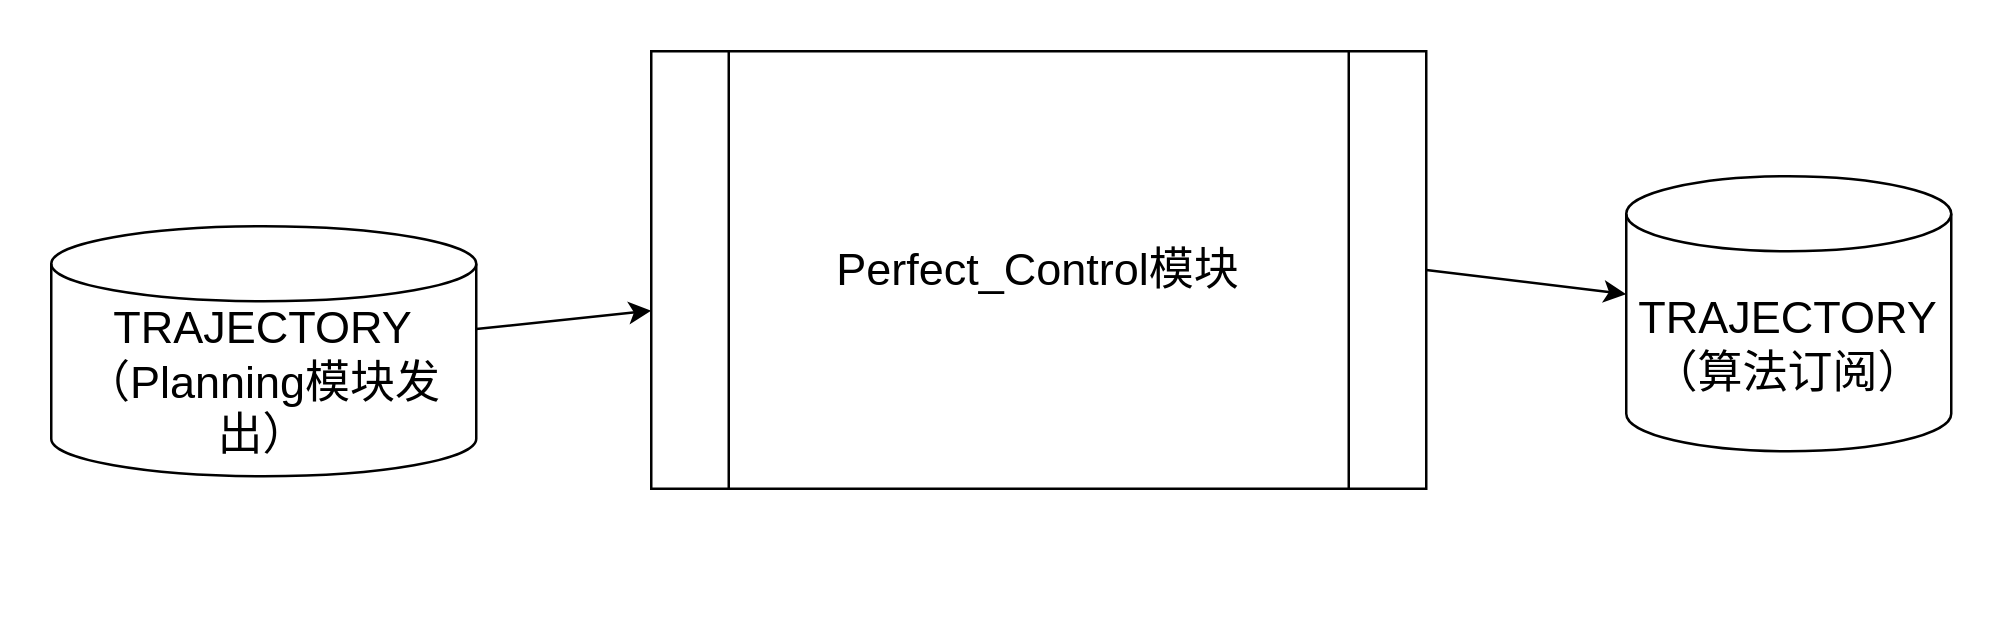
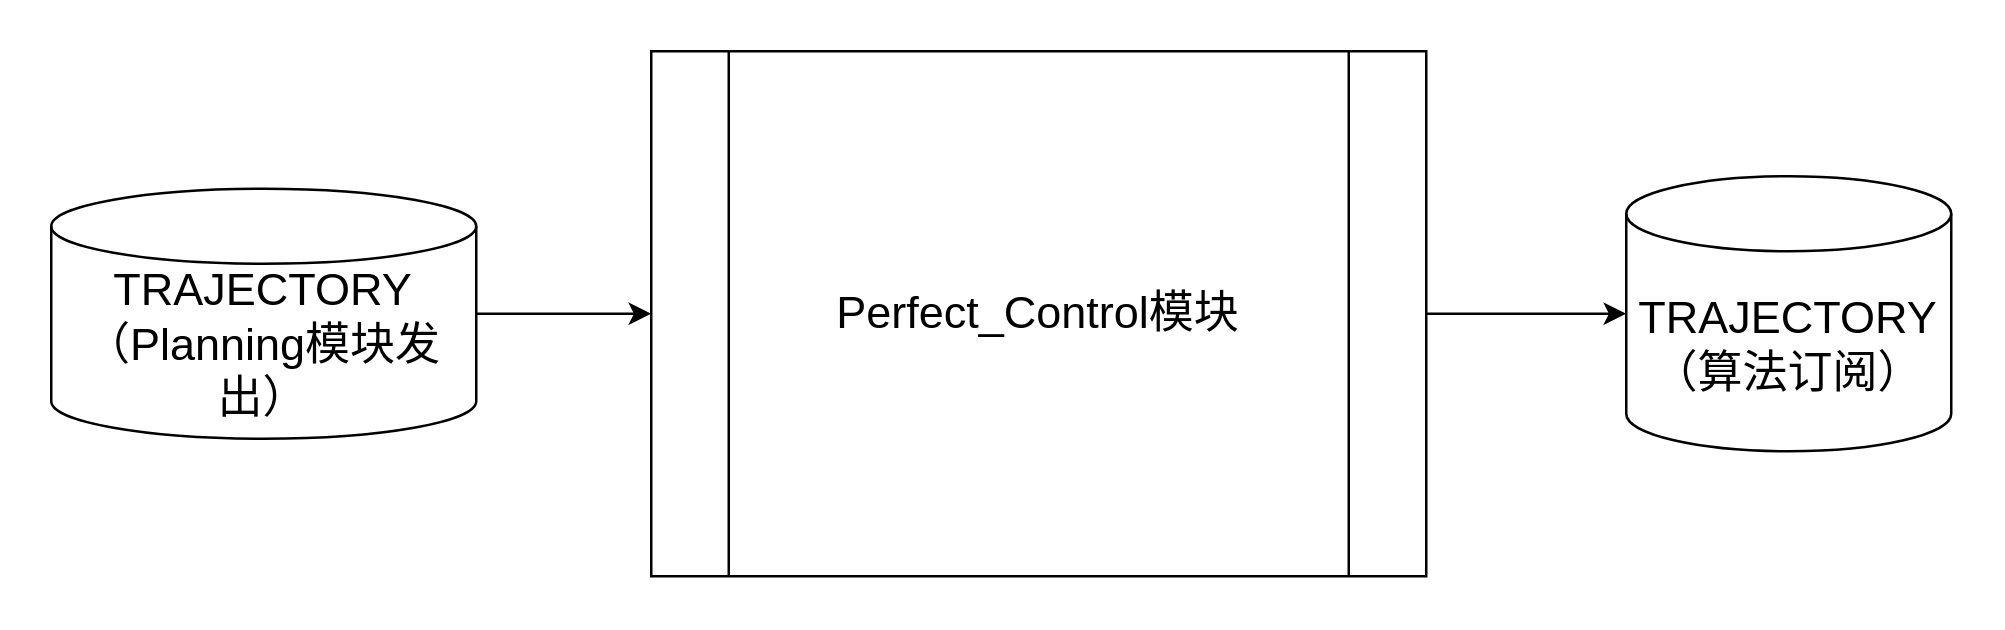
node "Perfect_Control模块": size 775x438 -> 775x525
node "TRAJECTORY （Planning模块发出）": moved (264, 351) -> (264, 314)
